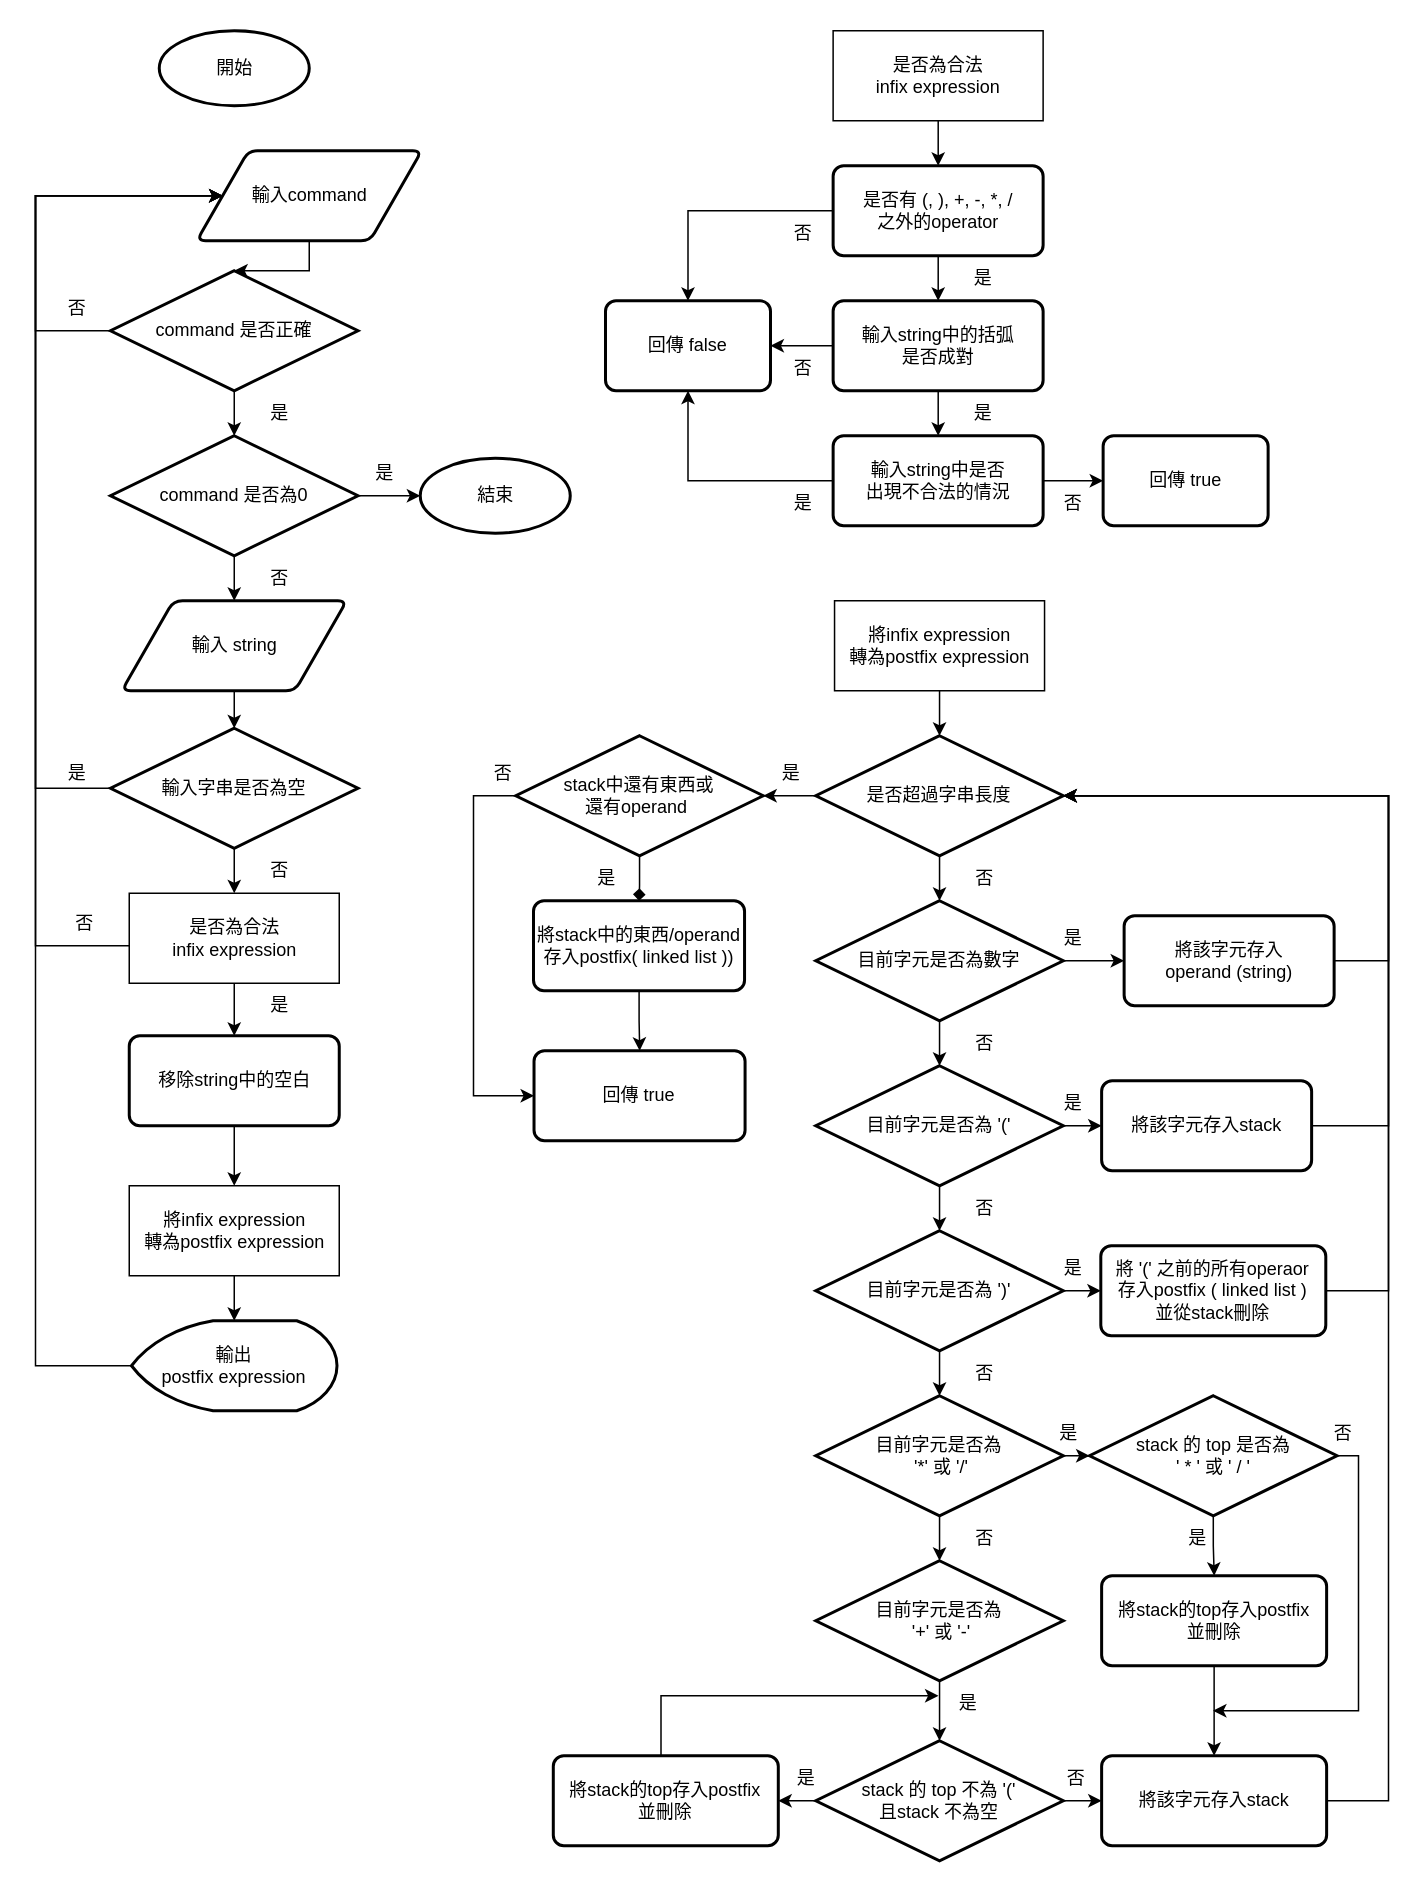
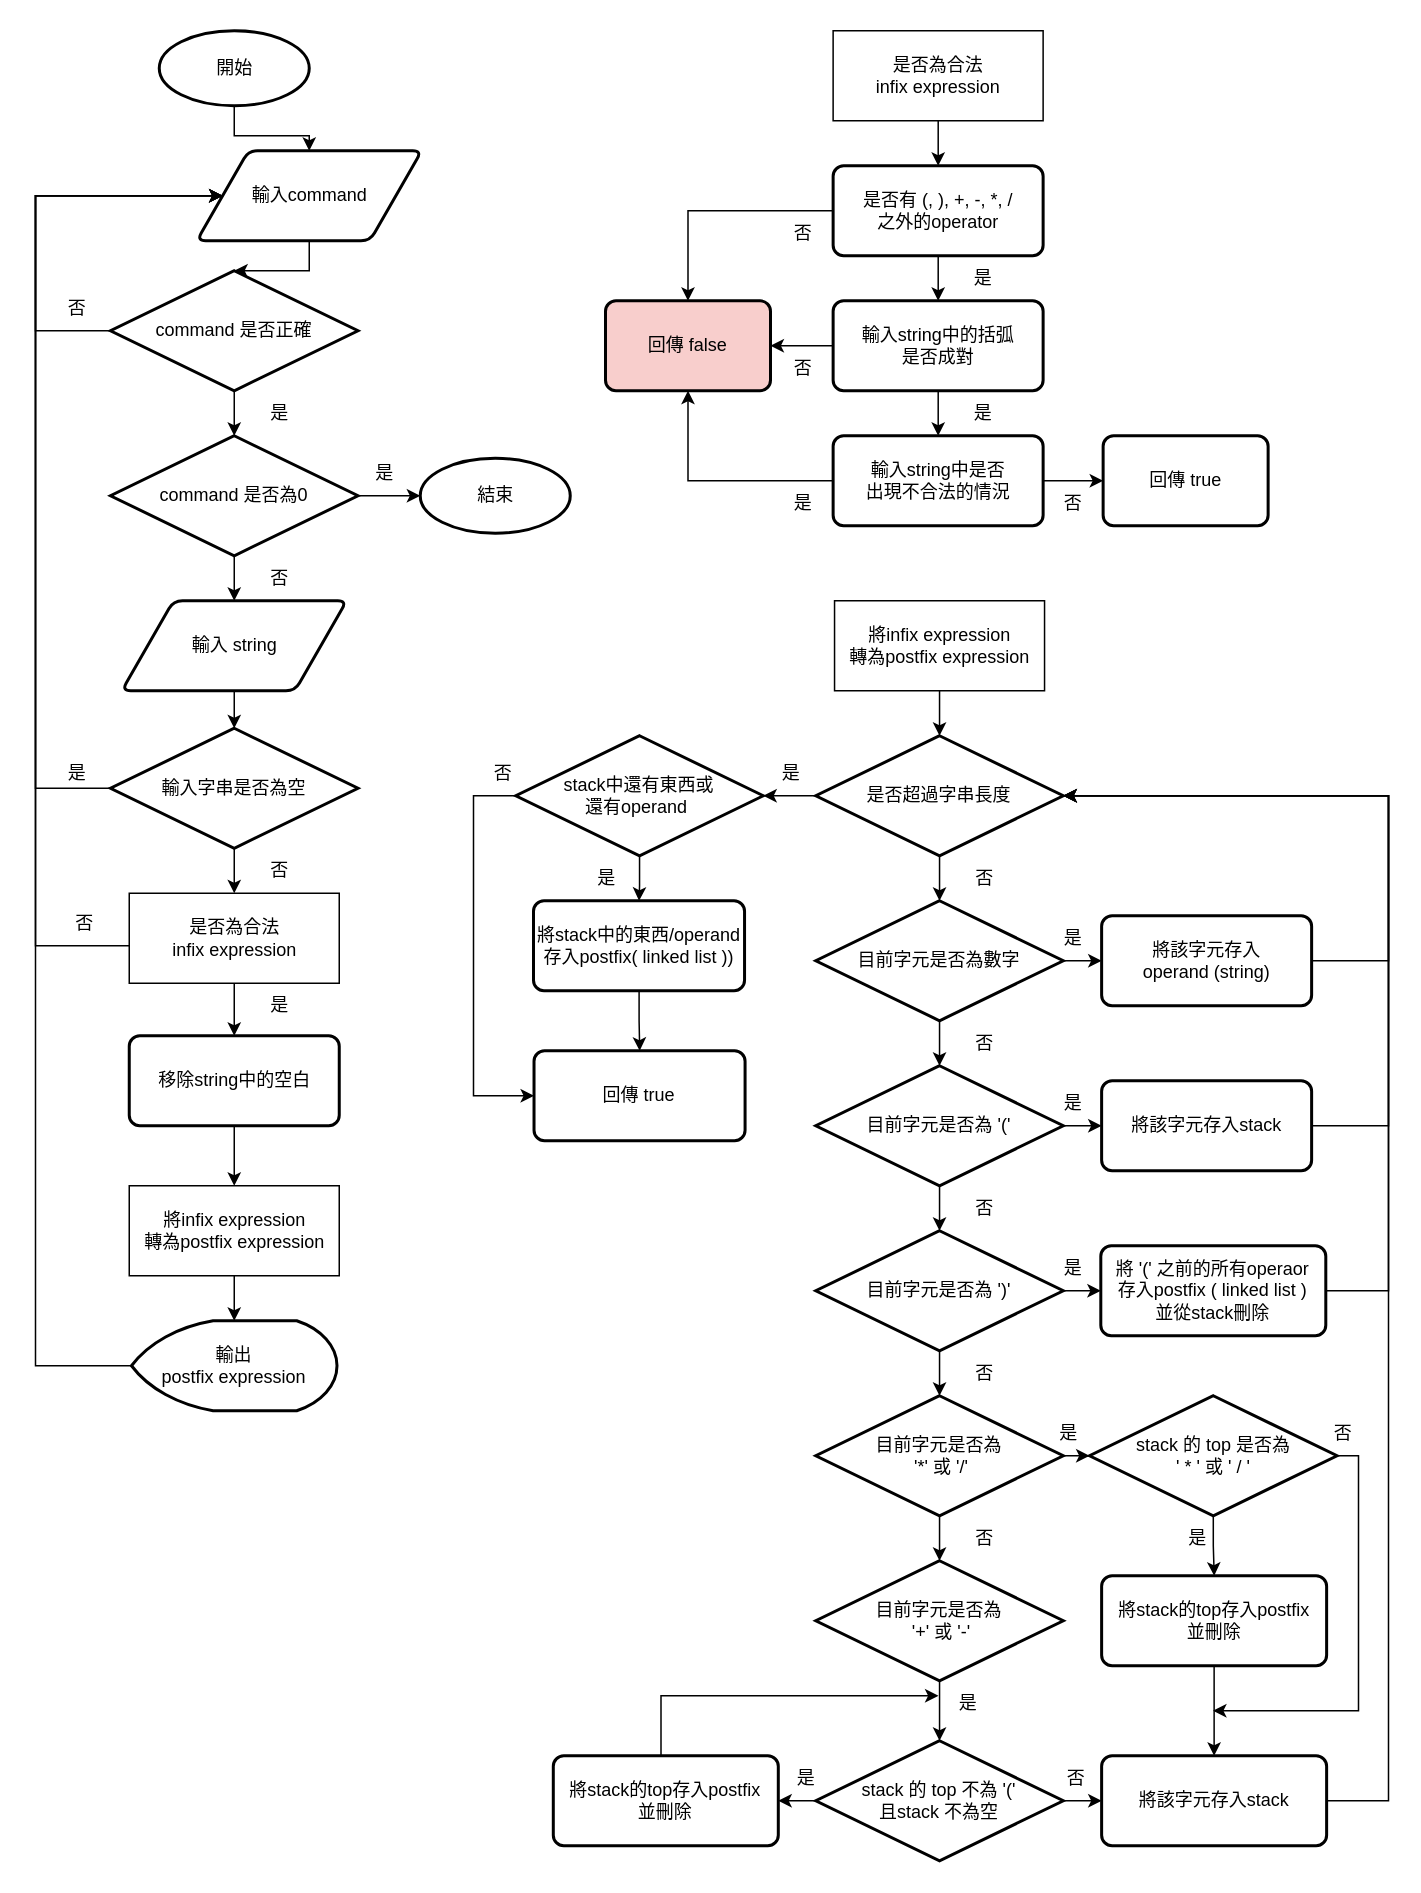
edge "開始" -> "輸入command": added
node "回傳 false": fillcolor #ffffff -> #f8cecc
edge "stack中還有東西或 還有operand" -> "將stack中的東西/operand存入postfix( linked list ))": arrowhead diamond -> classic
node "將該字元存入 operand (string)": moved (1229, 961) -> (1206, 961)
